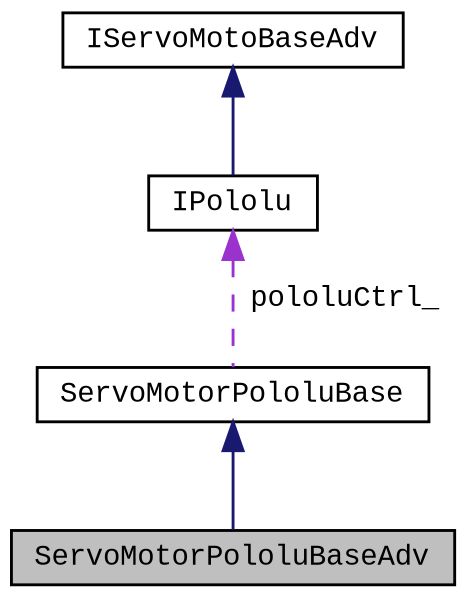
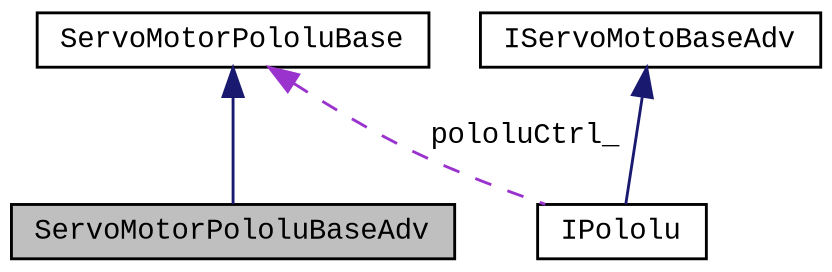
edge "ServoMotorPololuBase" -> "IPololu": reversed
